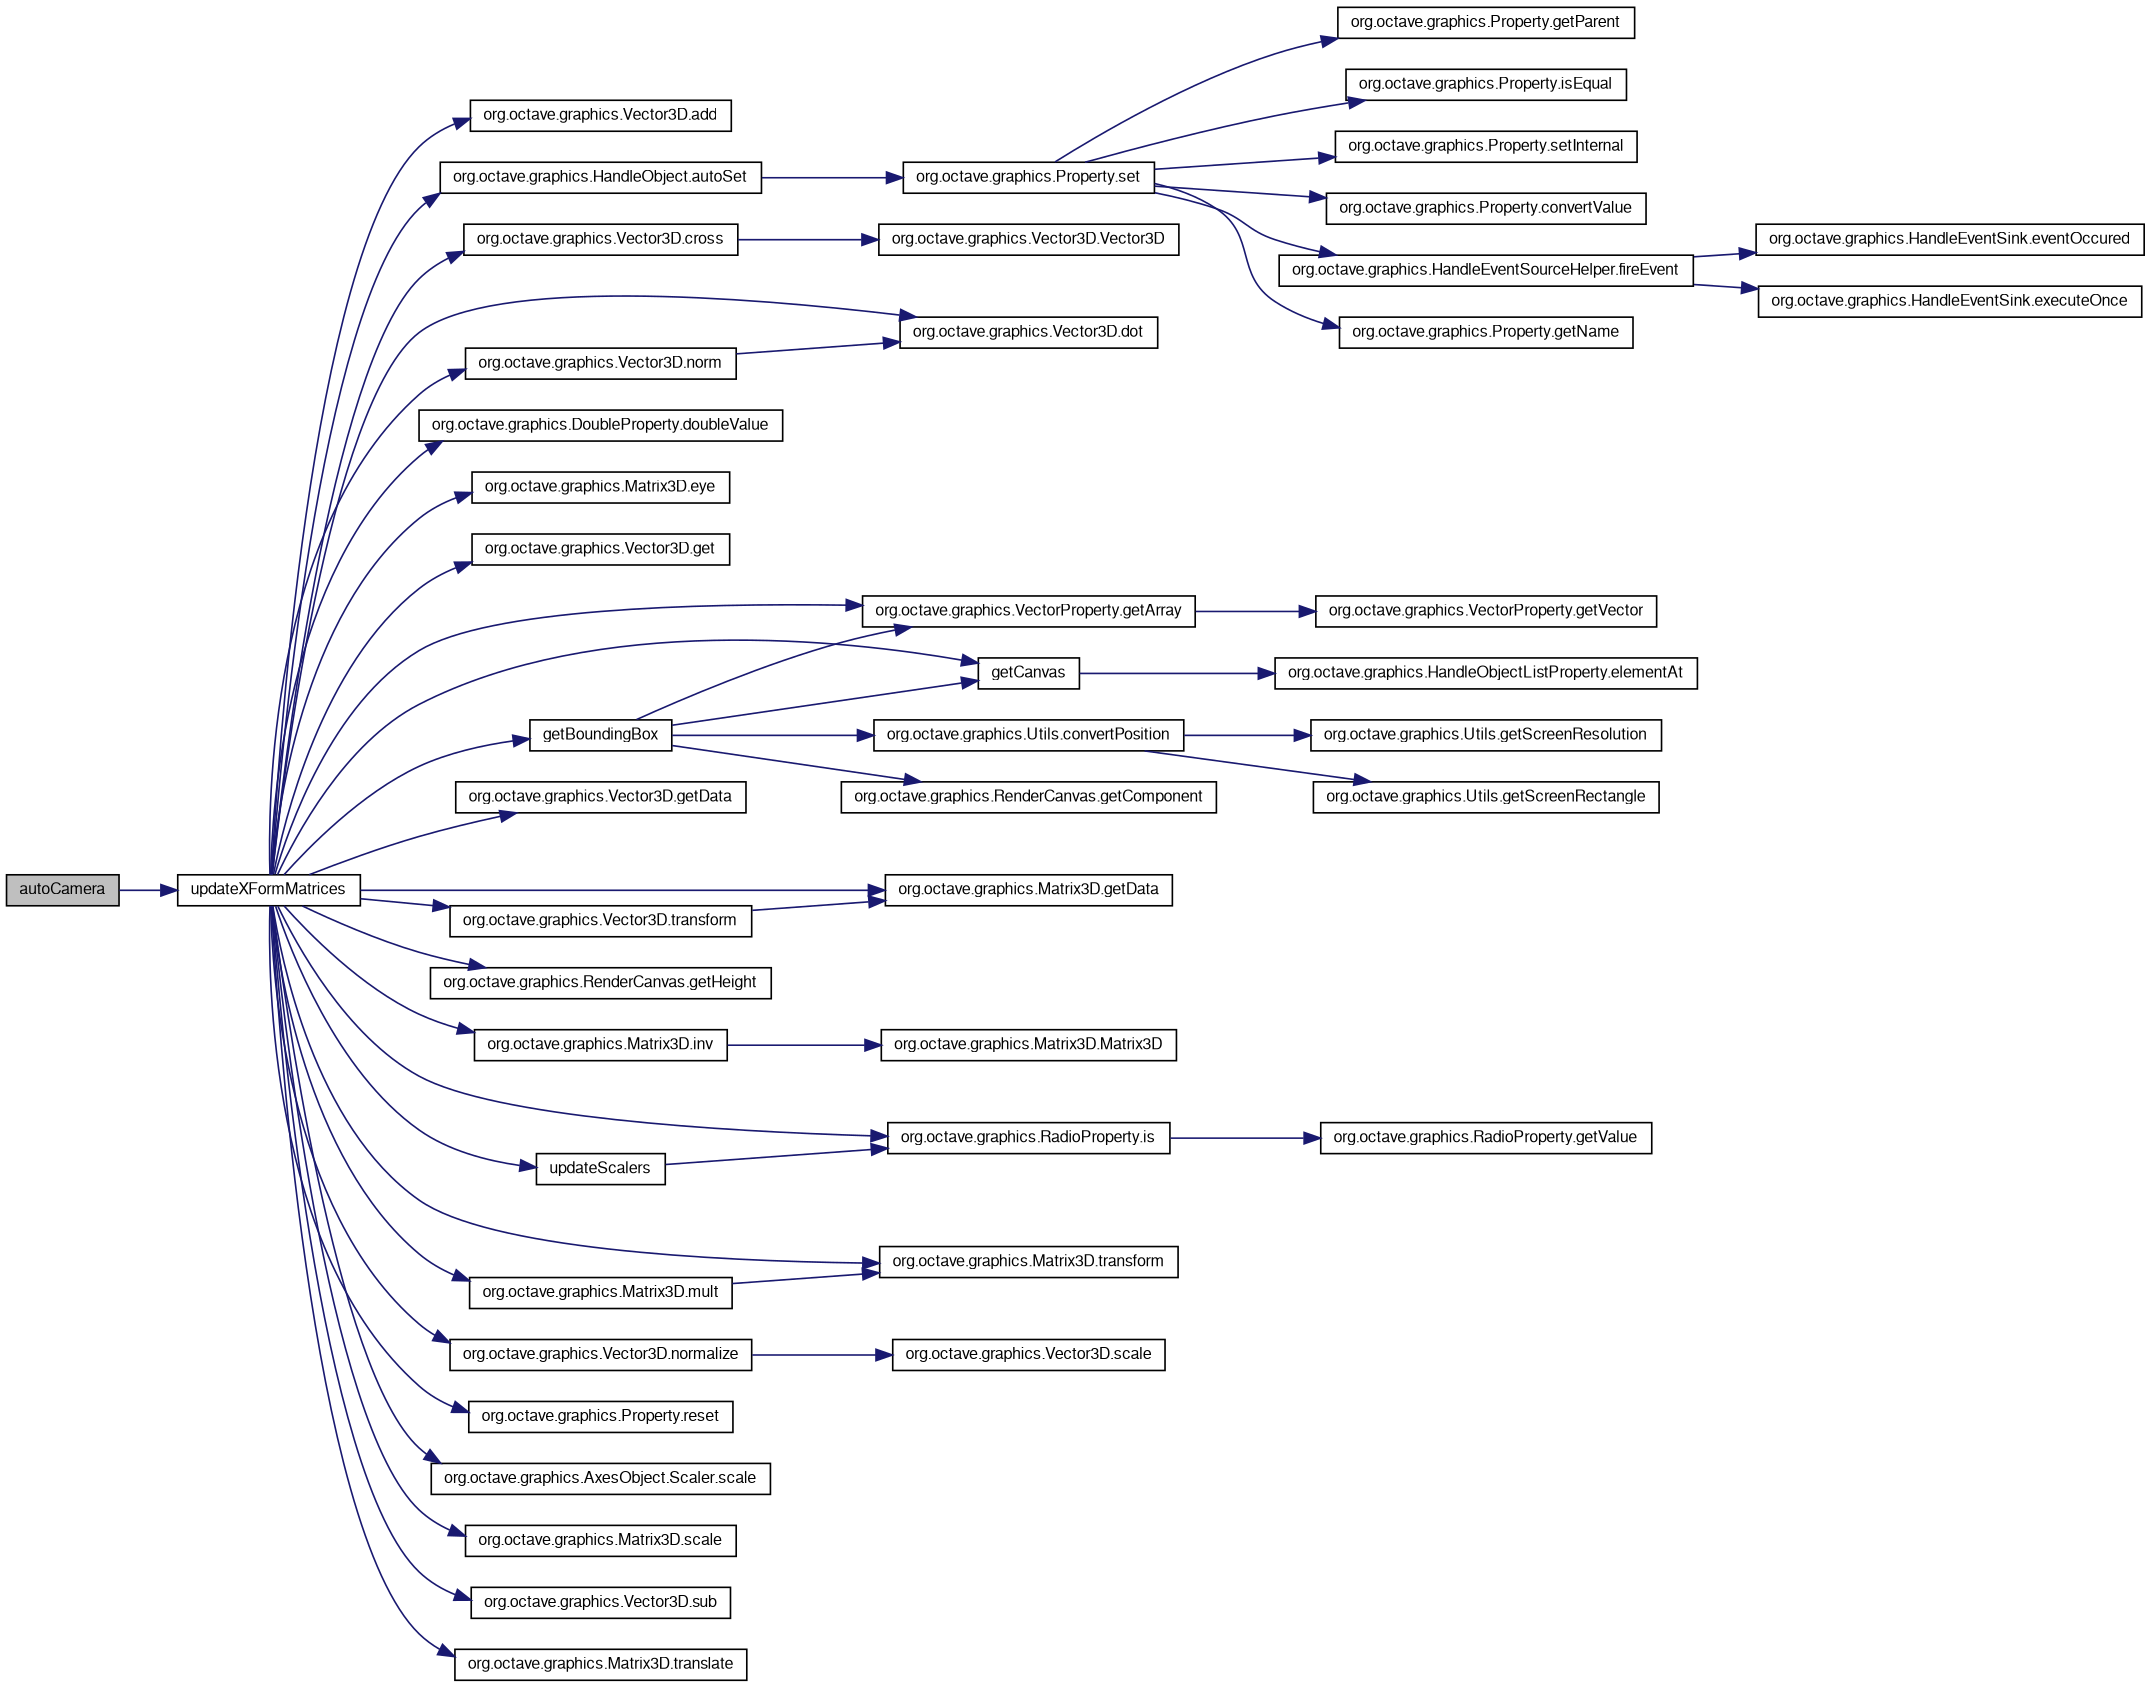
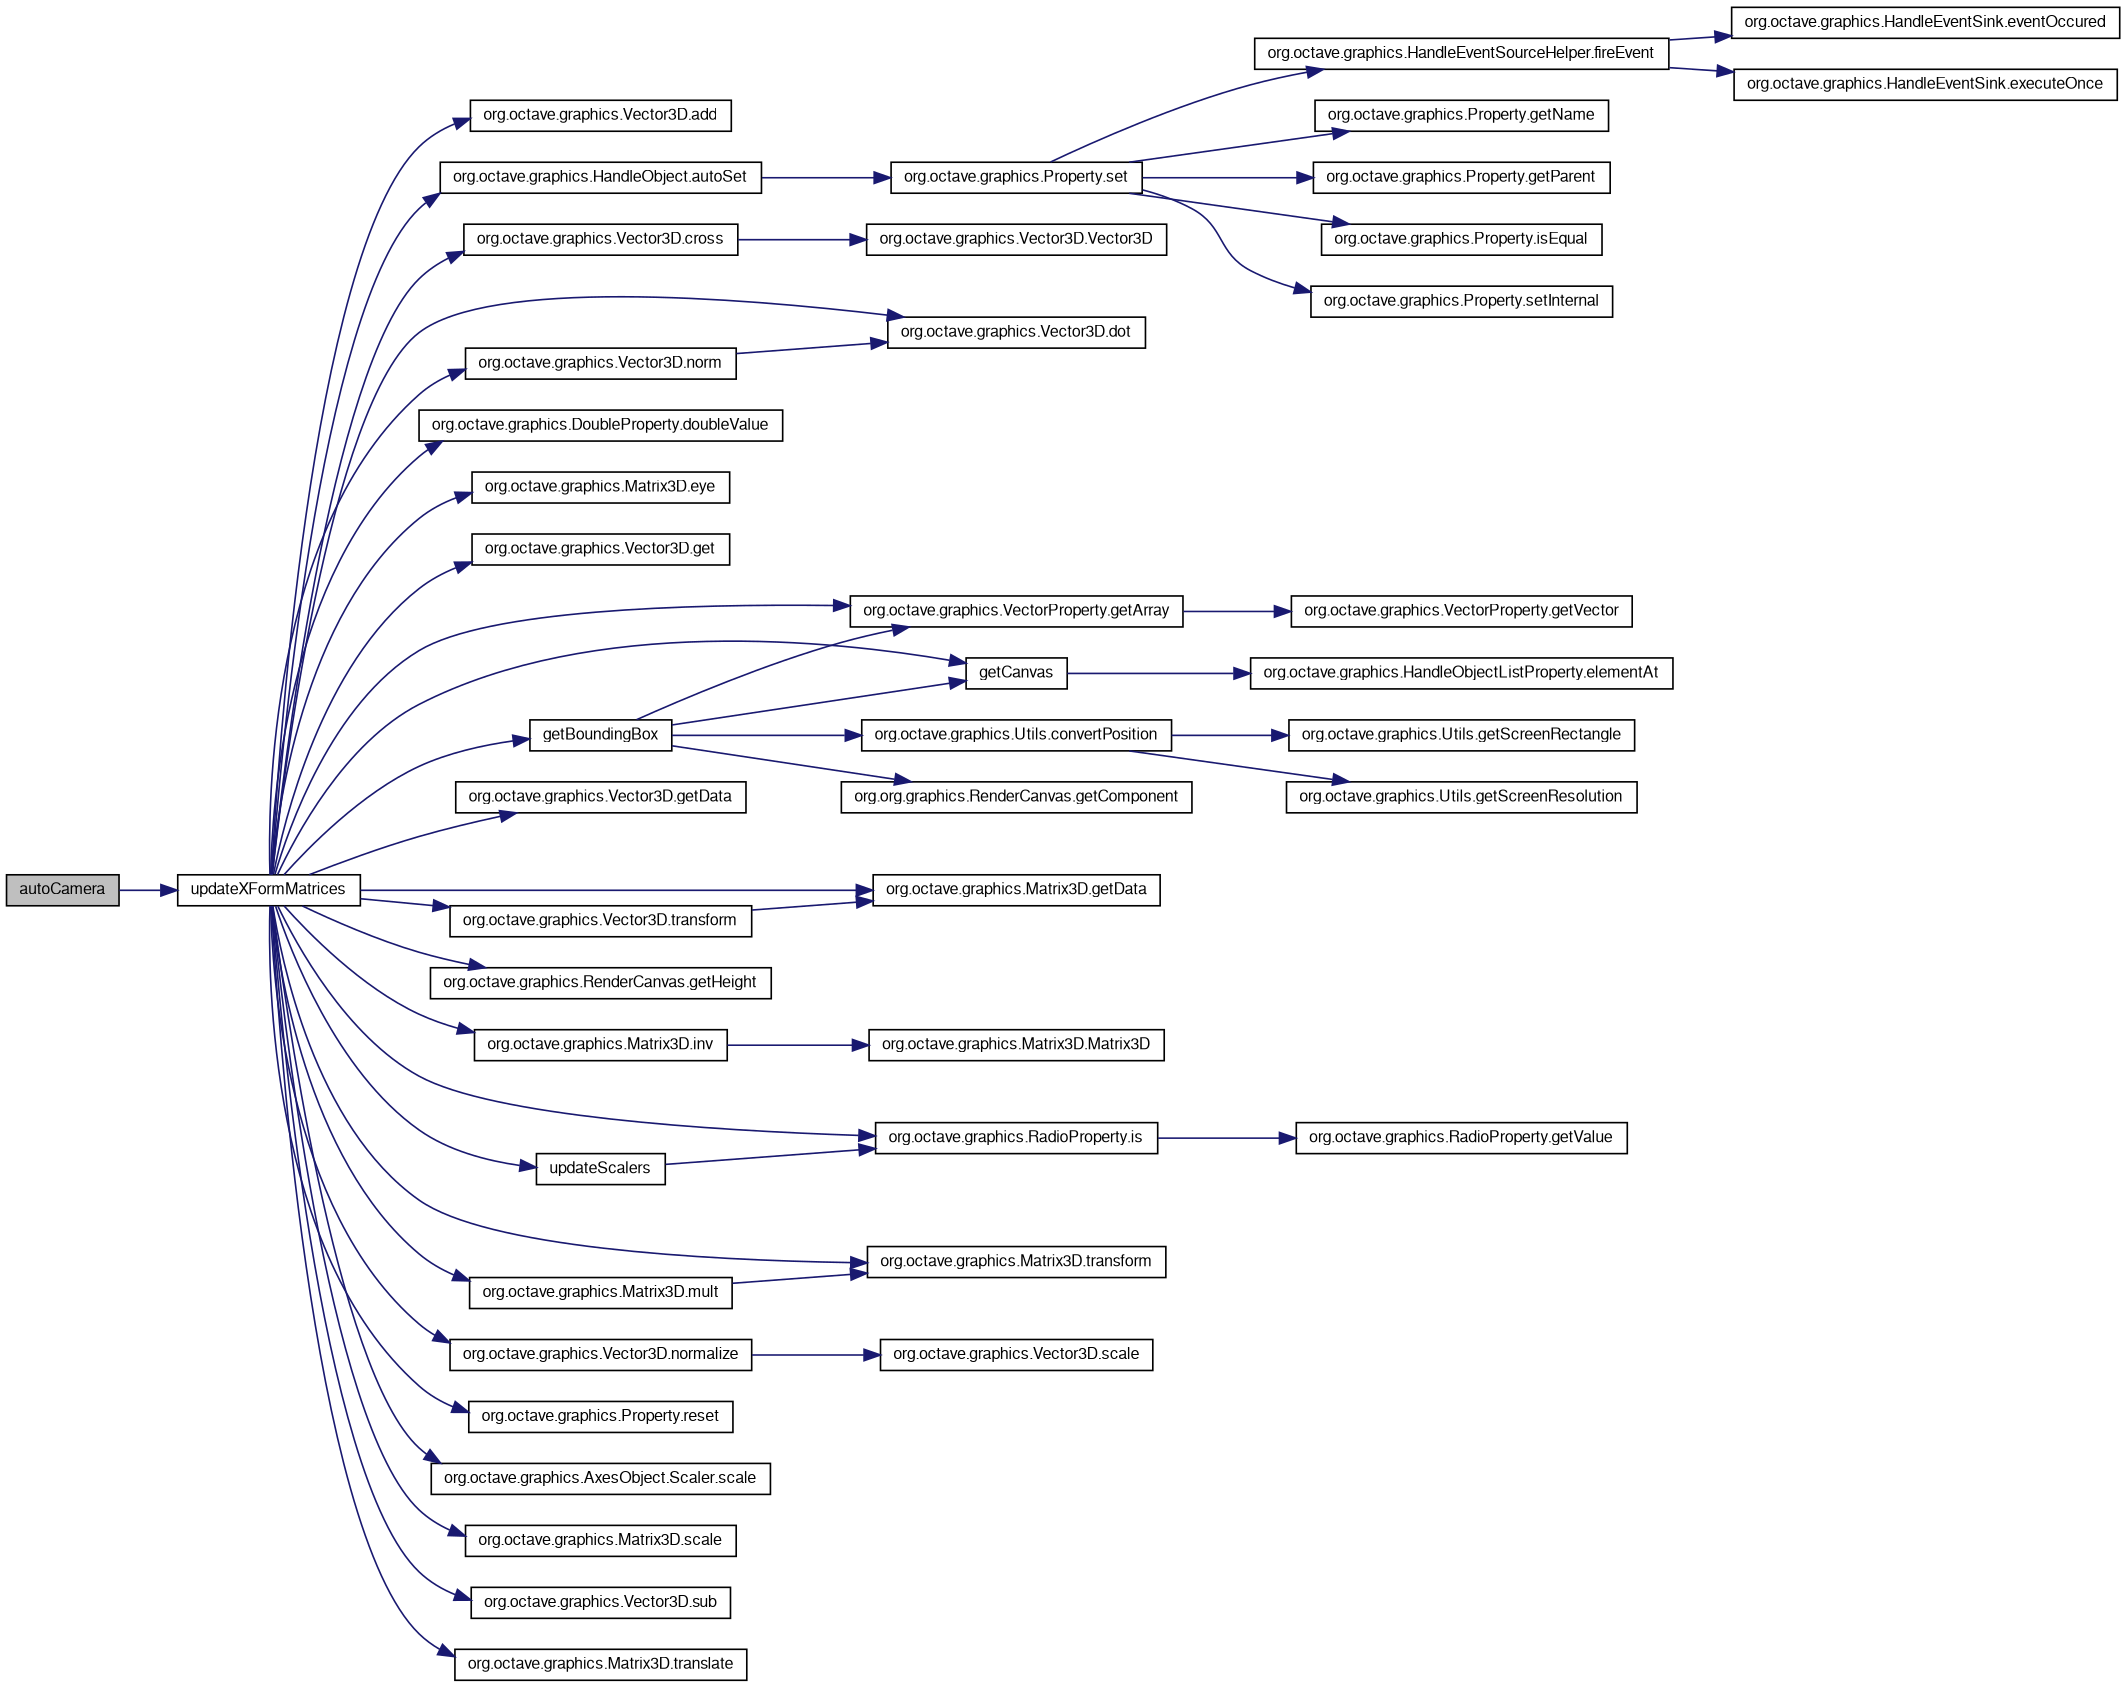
node "org.octave.graphics.Property.convertValue": removed
node "org.octave.graphics.RenderCanvas.getComponent": label "org.octave.graphics.RenderCanvas.getComponent" -> "org.org.graphics.RenderCanvas.getComponent"
